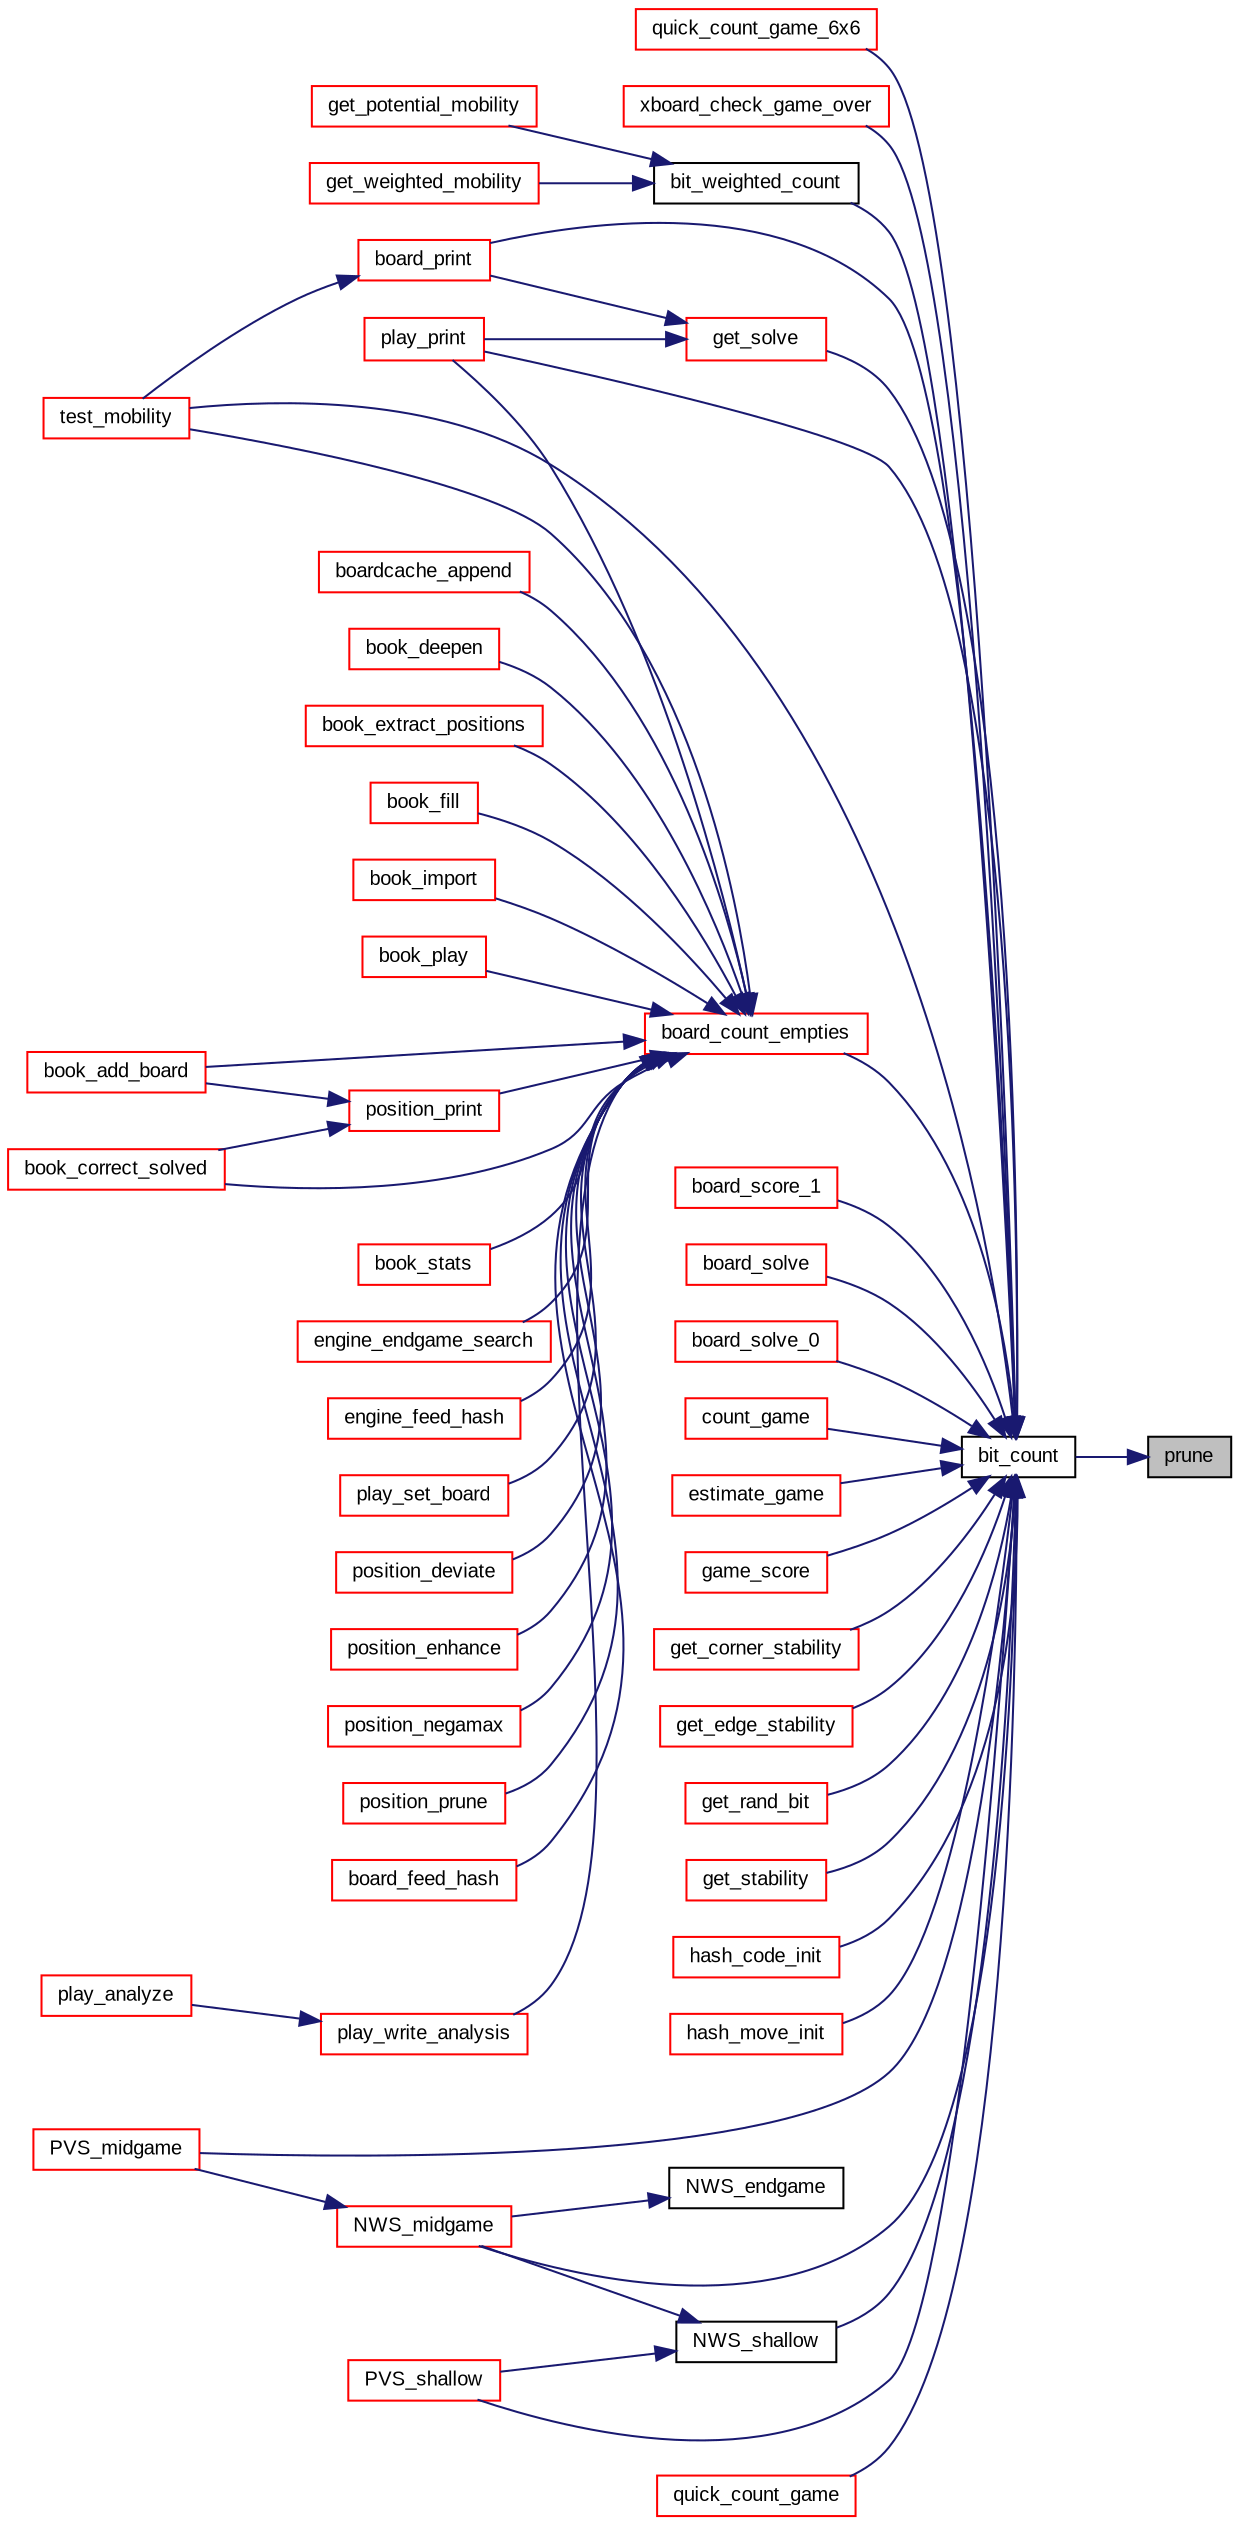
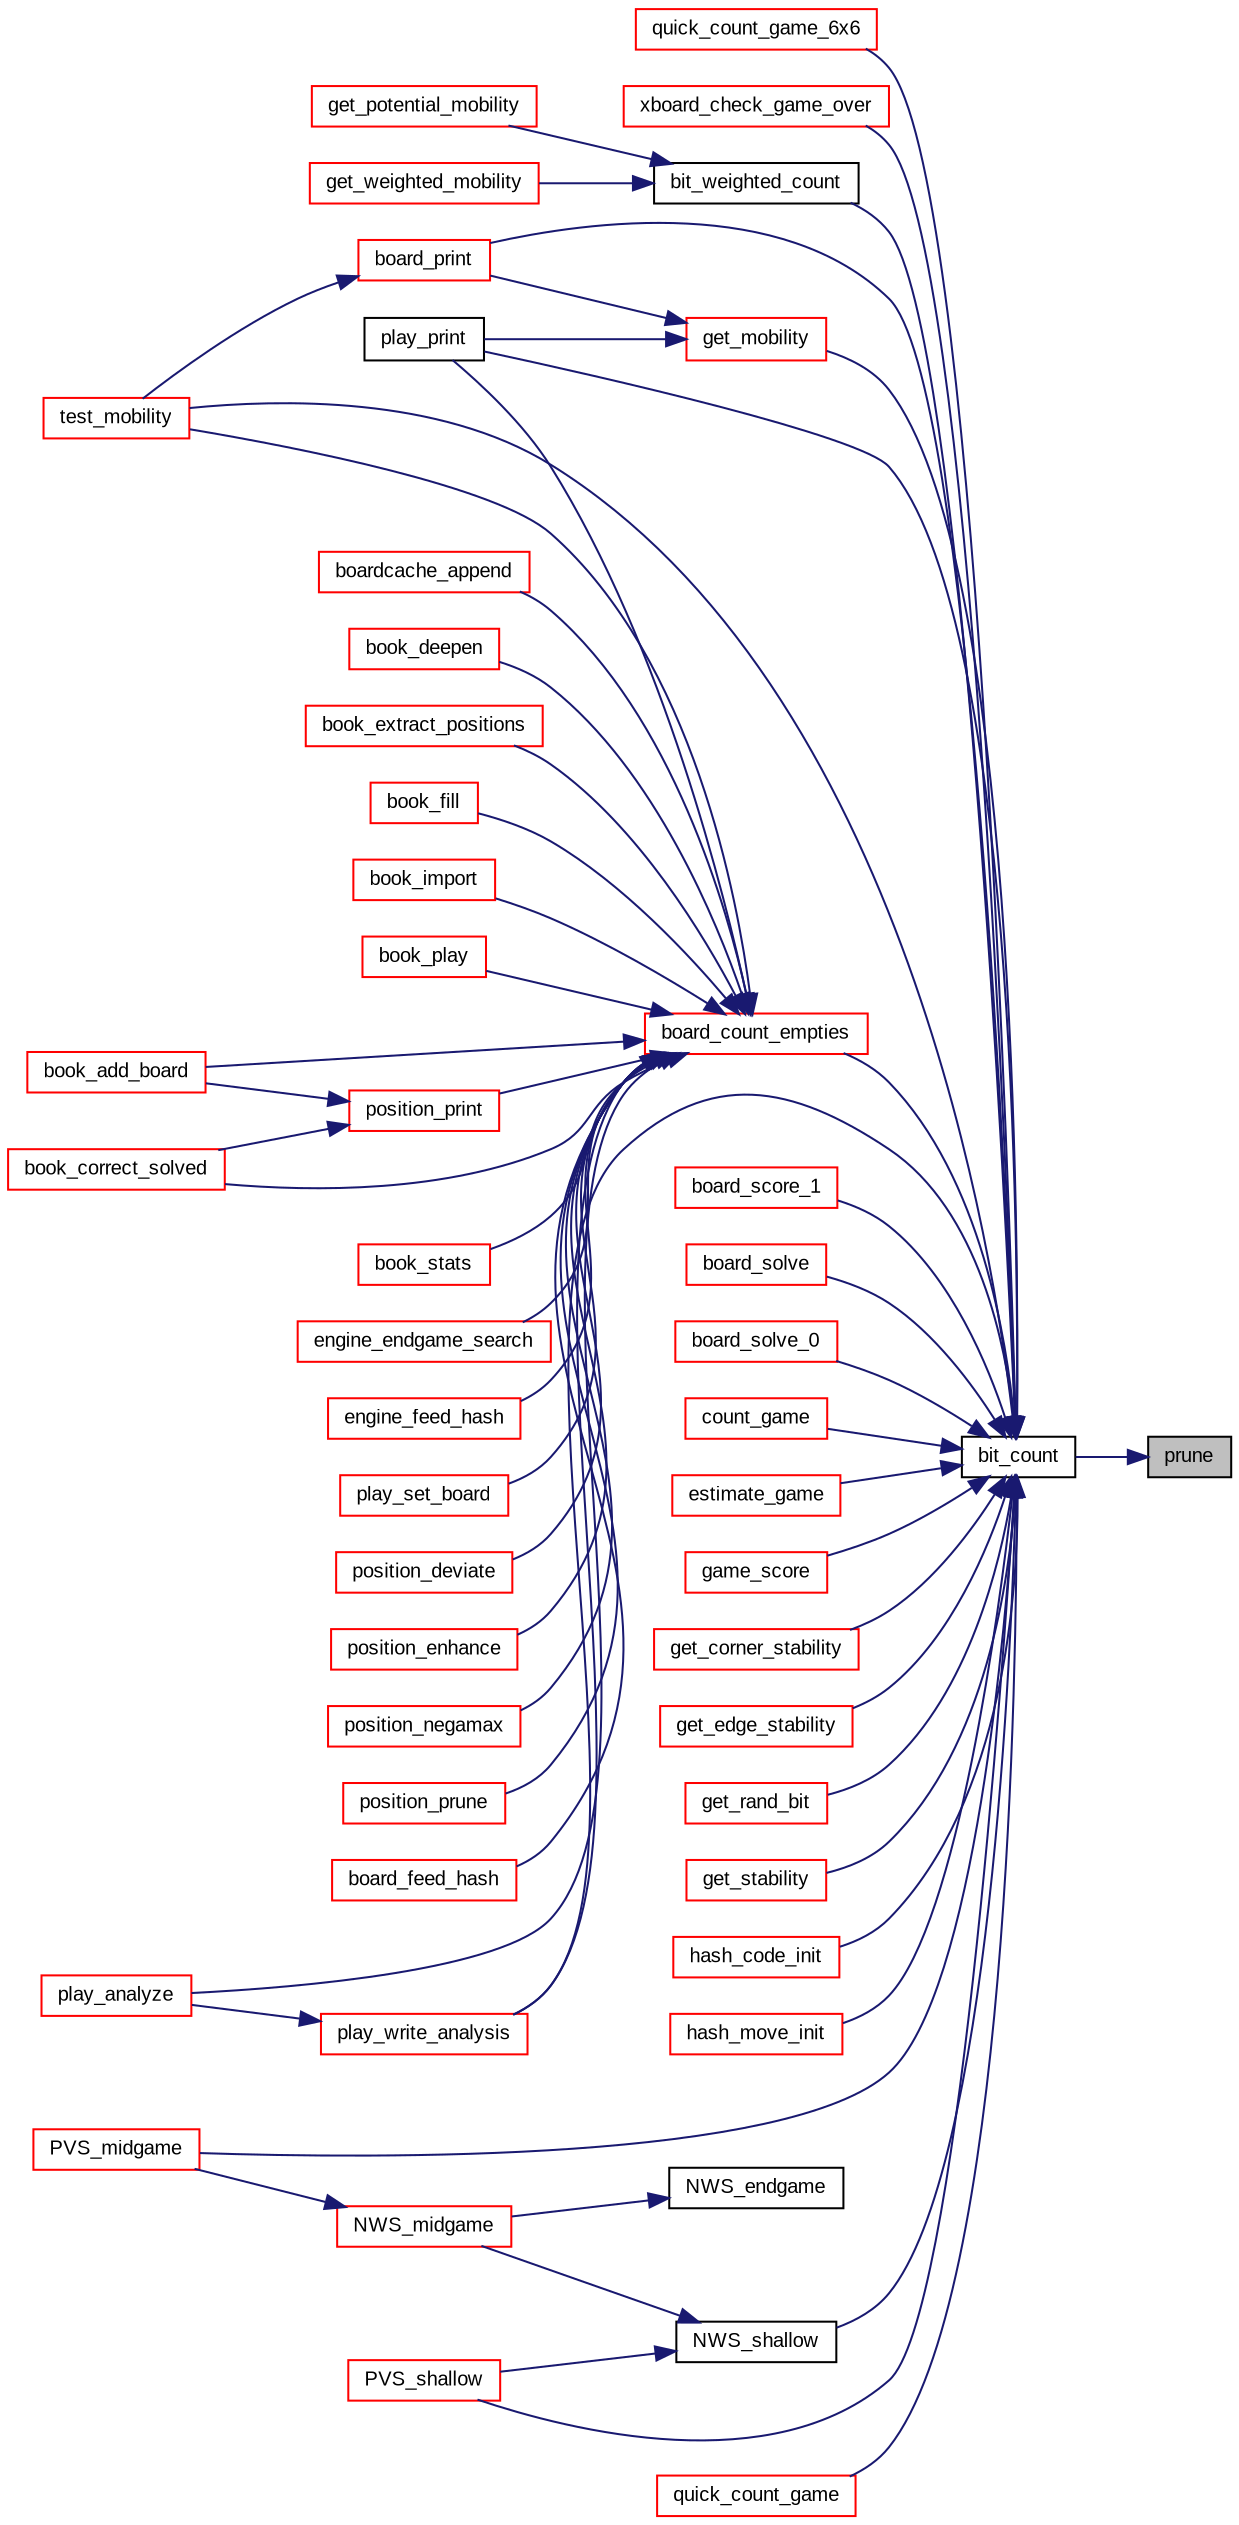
node "play_print": color red -> black
node "get_solve": label "get_solve" -> "get_mobility"
edge "play_analyze" -> "board_count_empties": added
edge "NWS_midgame" -> "bit_count": now "play_write_analysis" -> "bit_count"
